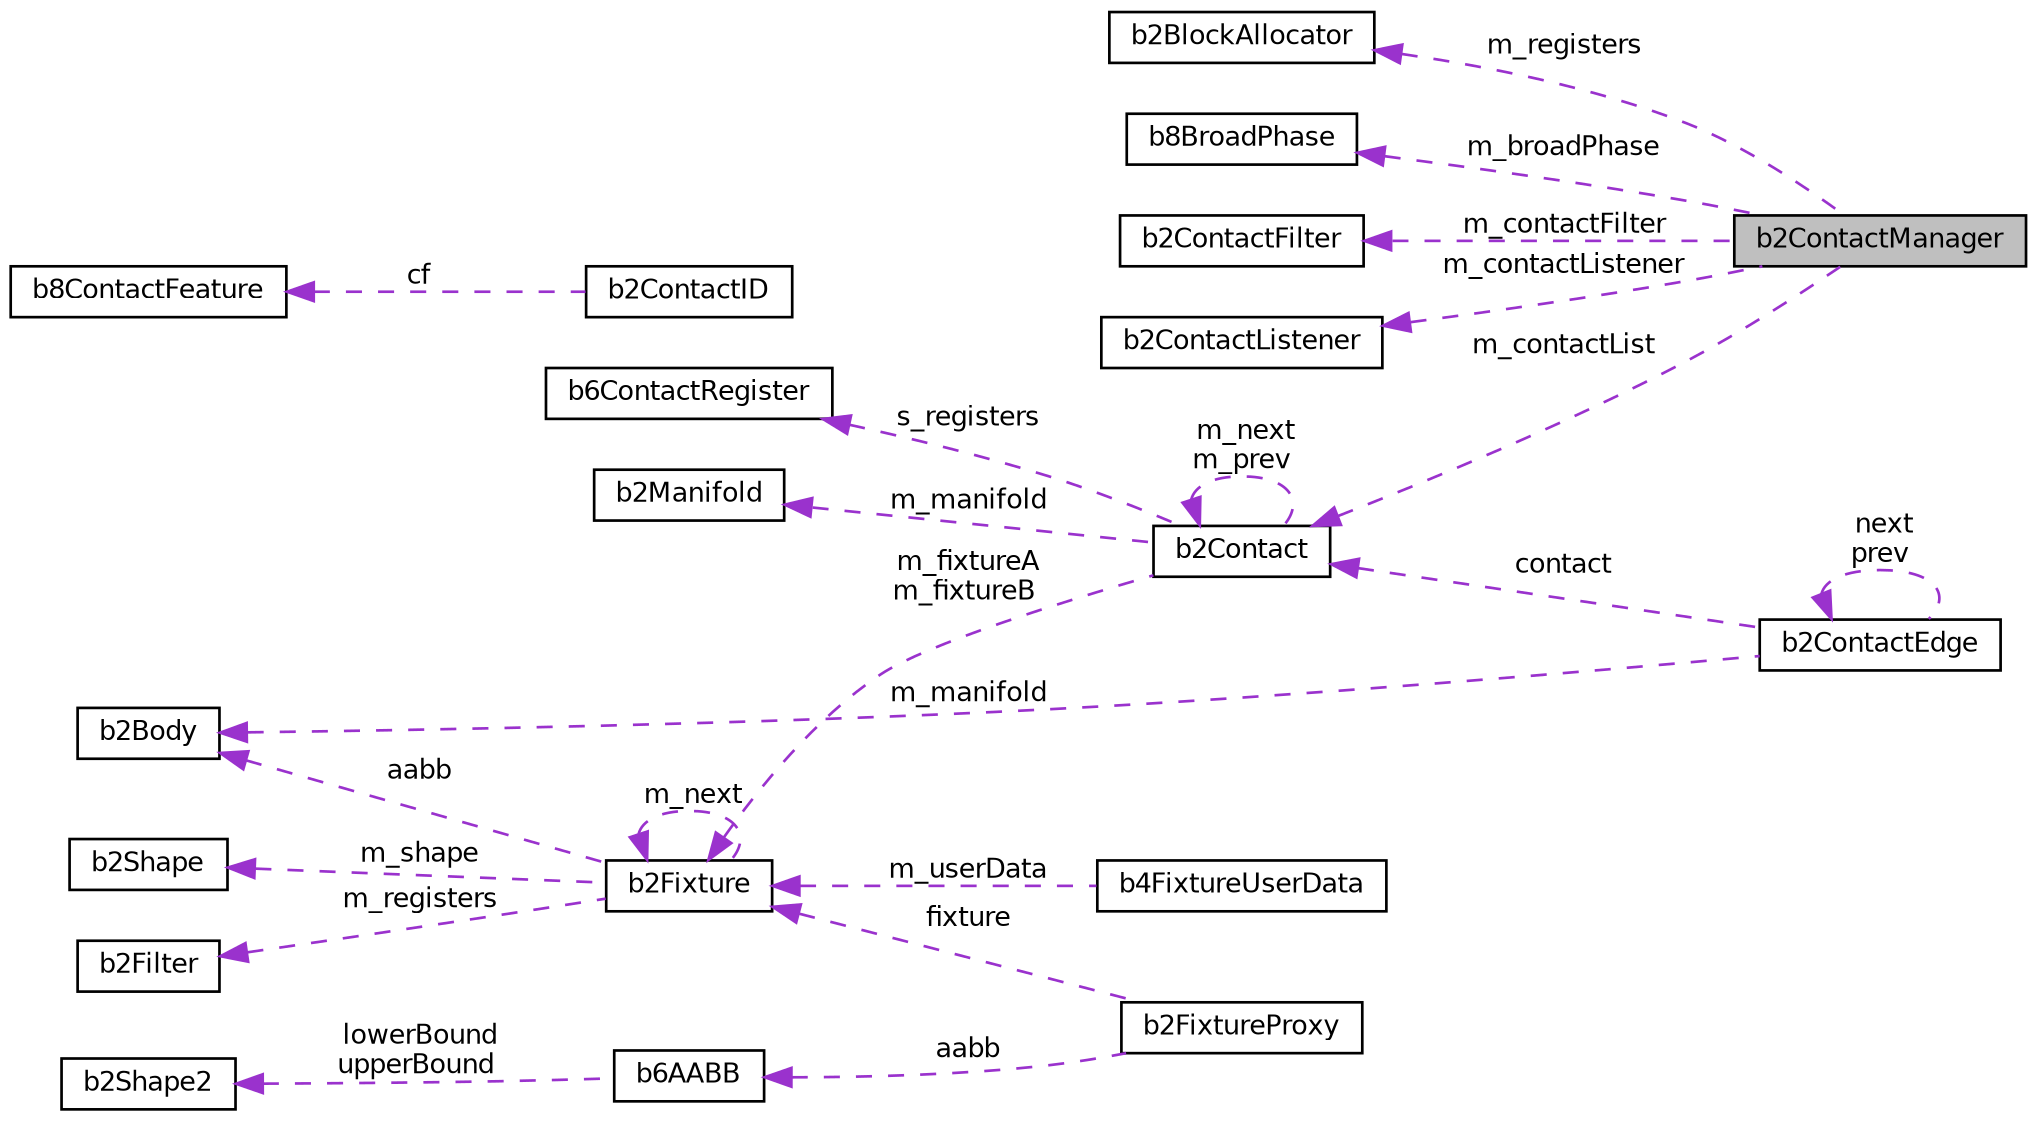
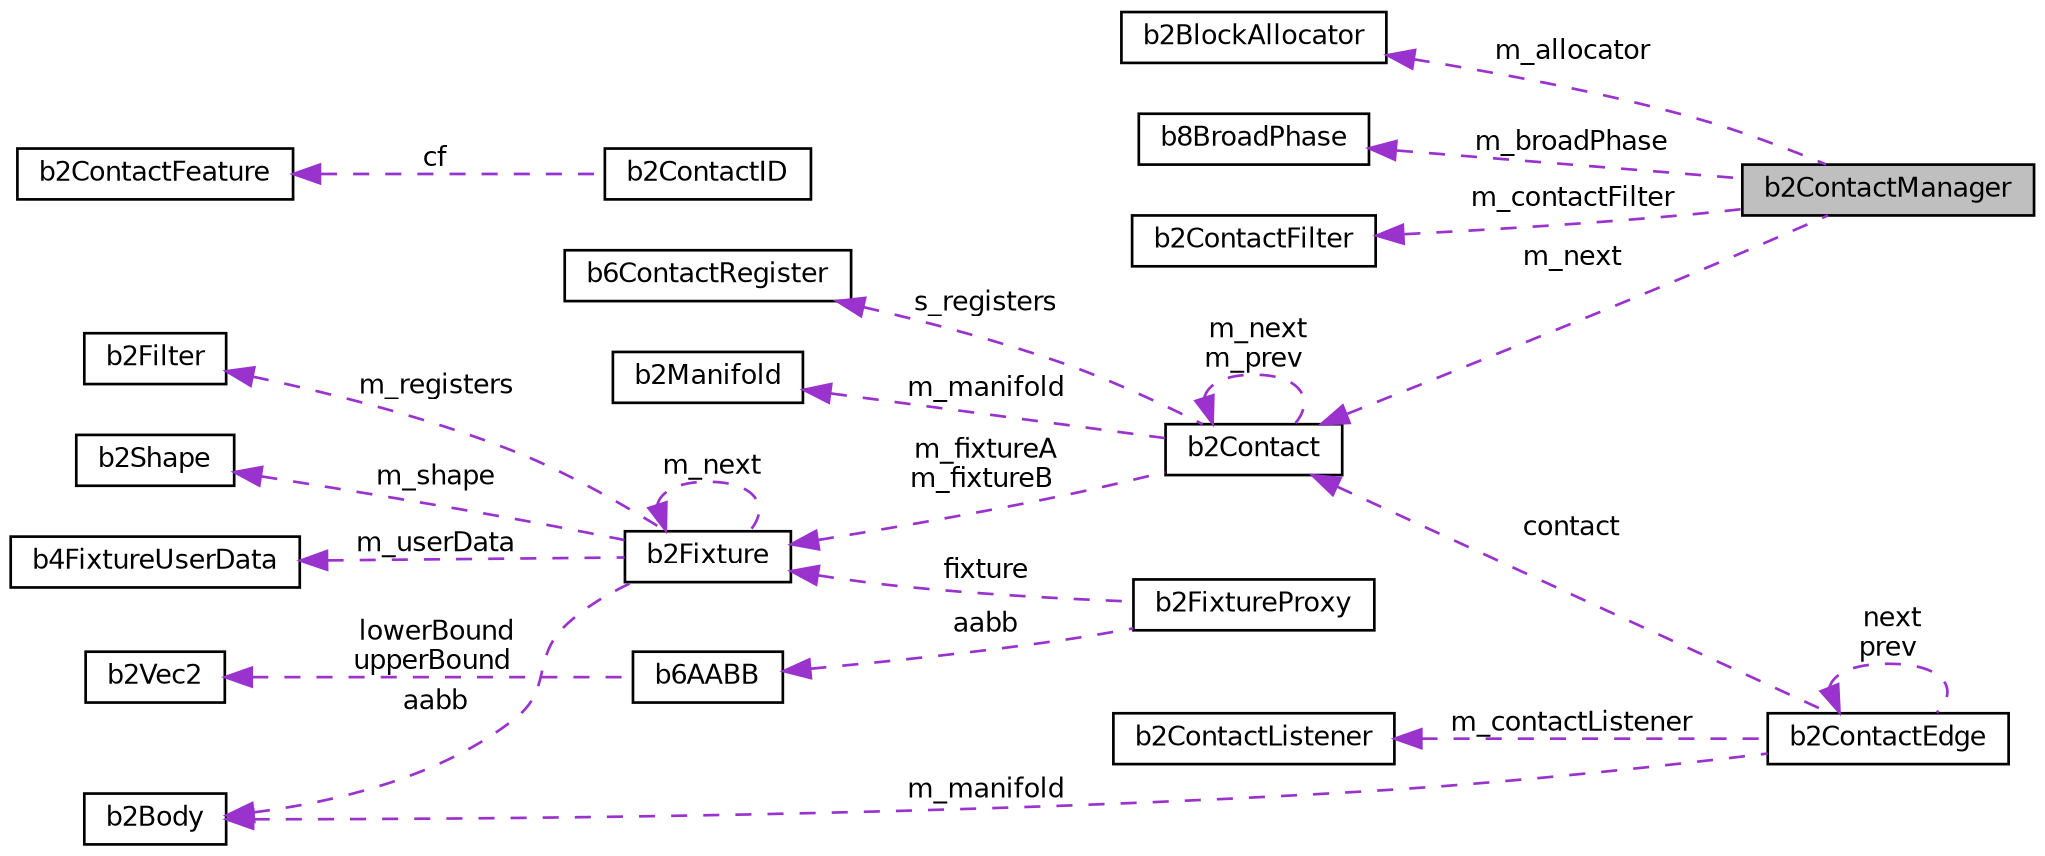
edge "b2ContactManager" -> "b2BlockAllocator": label " m_registers" -> " m_allocator"
node "b8ContactFeature": label "b8ContactFeature" -> "b2ContactFeature"
edge "b2ContactManager" -> "b2ContactListener": now "b2ContactEdge" -> "b2ContactListener"
edge "b2ContactManager" -> "b2Contact": label " m_contactList" -> " m_next"
edge "b4FixtureUserData" -> "b2Fixture": reversed
node "b2Shape2": label "b2Shape2" -> "b2Vec2"
